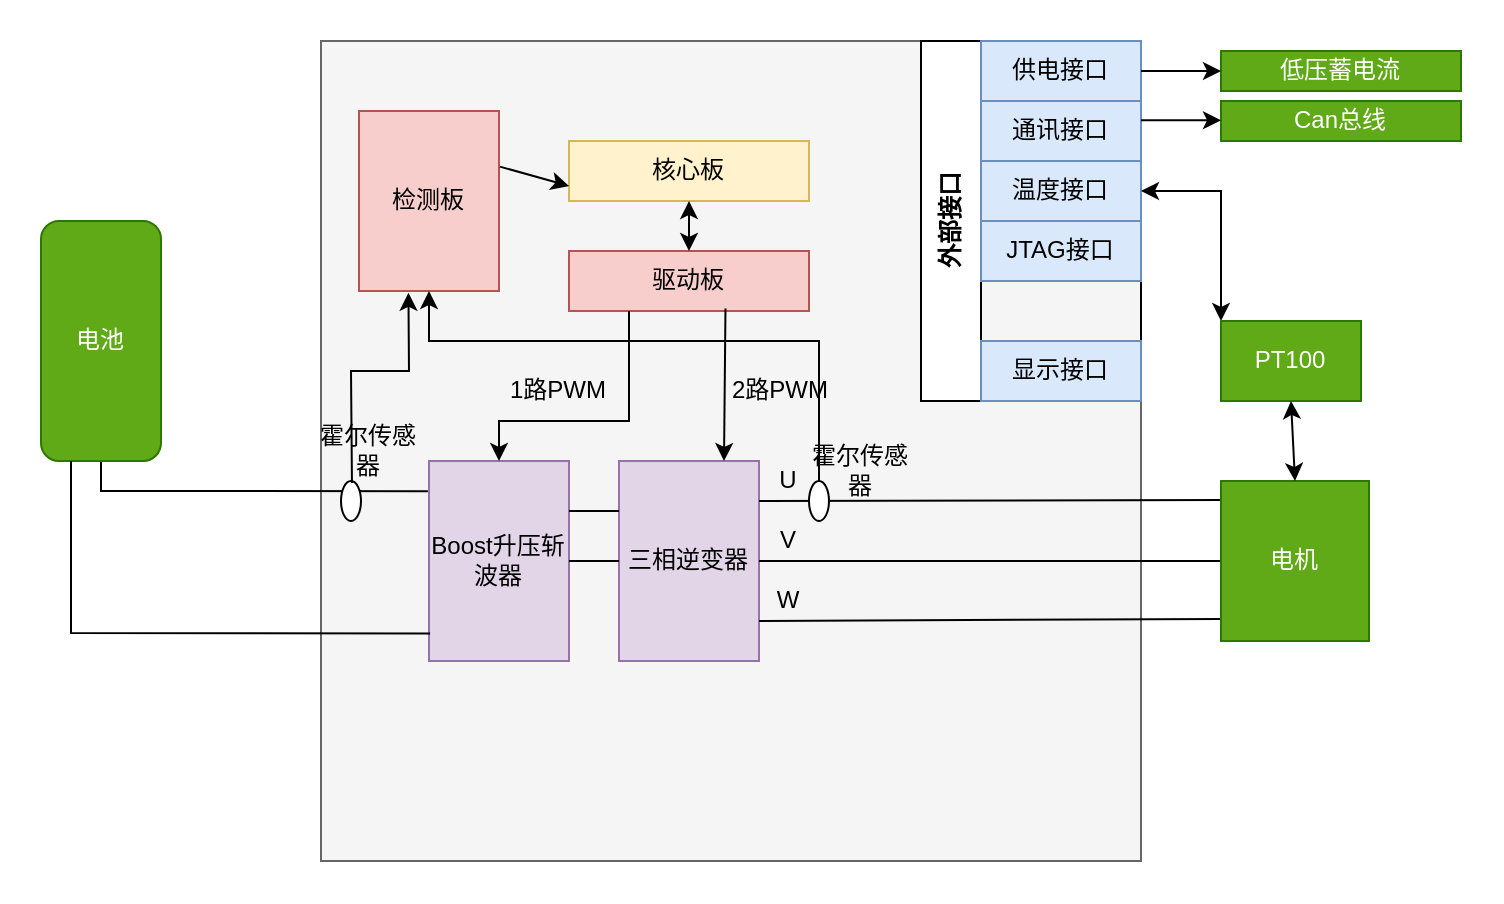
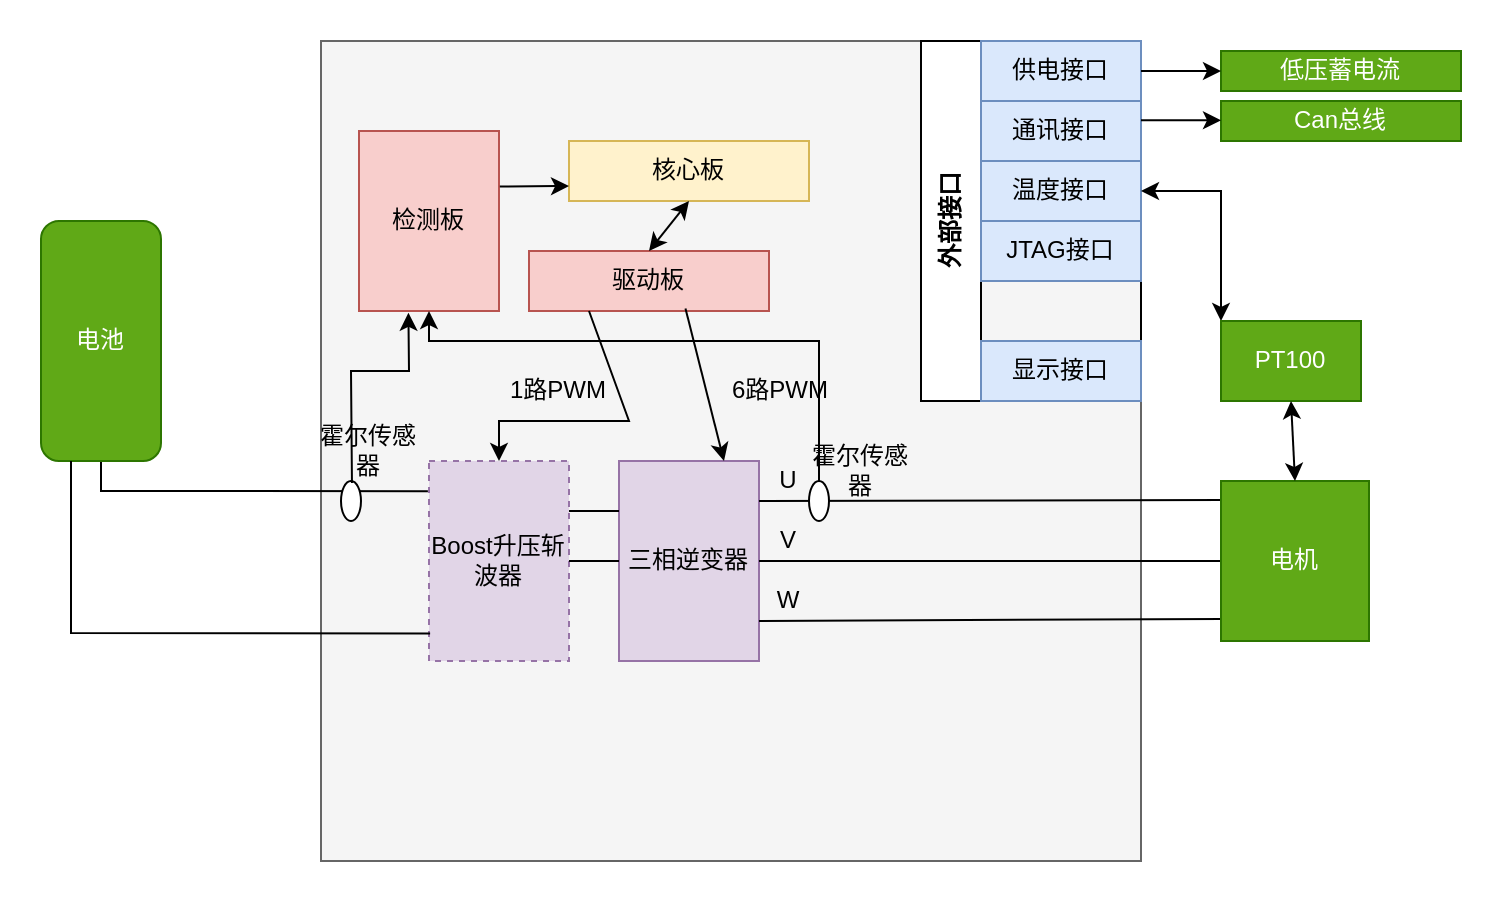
node "检测板": moved (429, 201) -> (429, 221)
node "驱动板": moved (689, 281) -> (649, 281)
node "2路PWM": label "2路PWM" -> "6路PWM"
node "Boost升压斩波器": style solid -> dashed
